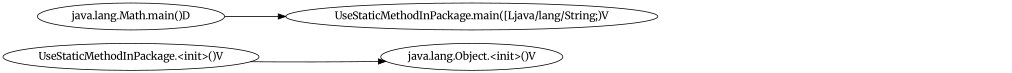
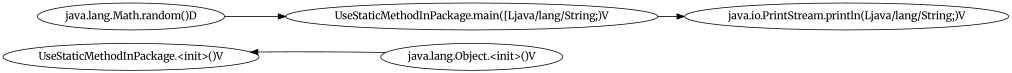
node "java.lang.Math.main()D": label "java.lang.Math.main()D" -> "java.lang.Math.random()D"
node "java.io.PrintStream.println(Ljava/lang/String;)V": added
edge "UseStaticMethodInPackage.<init>()V" -> "java.lang.Object.<init>()V": reversed
